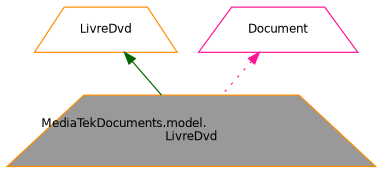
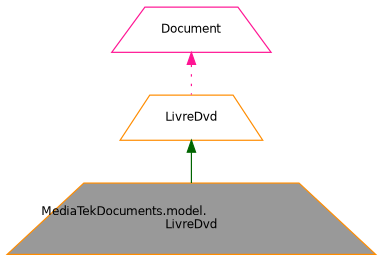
edge "MediaTekDocuments.model. LivreDvd" -> "Document": now "LivreDvd" -> "Document"
